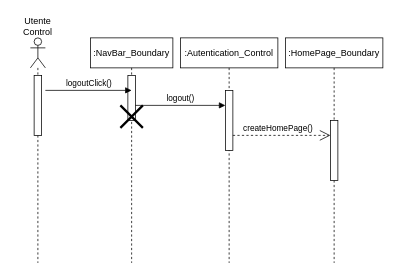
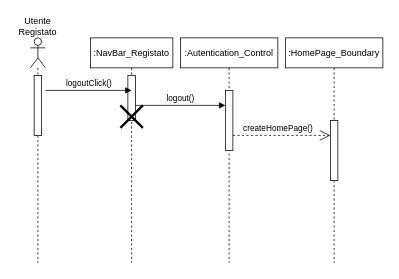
node "Utente Control": label "Utente Control" -> "Utente Registato"
node ":NavBar_Boundary": label ":NavBar_Boundary" -> ":NavBar_Registato"
